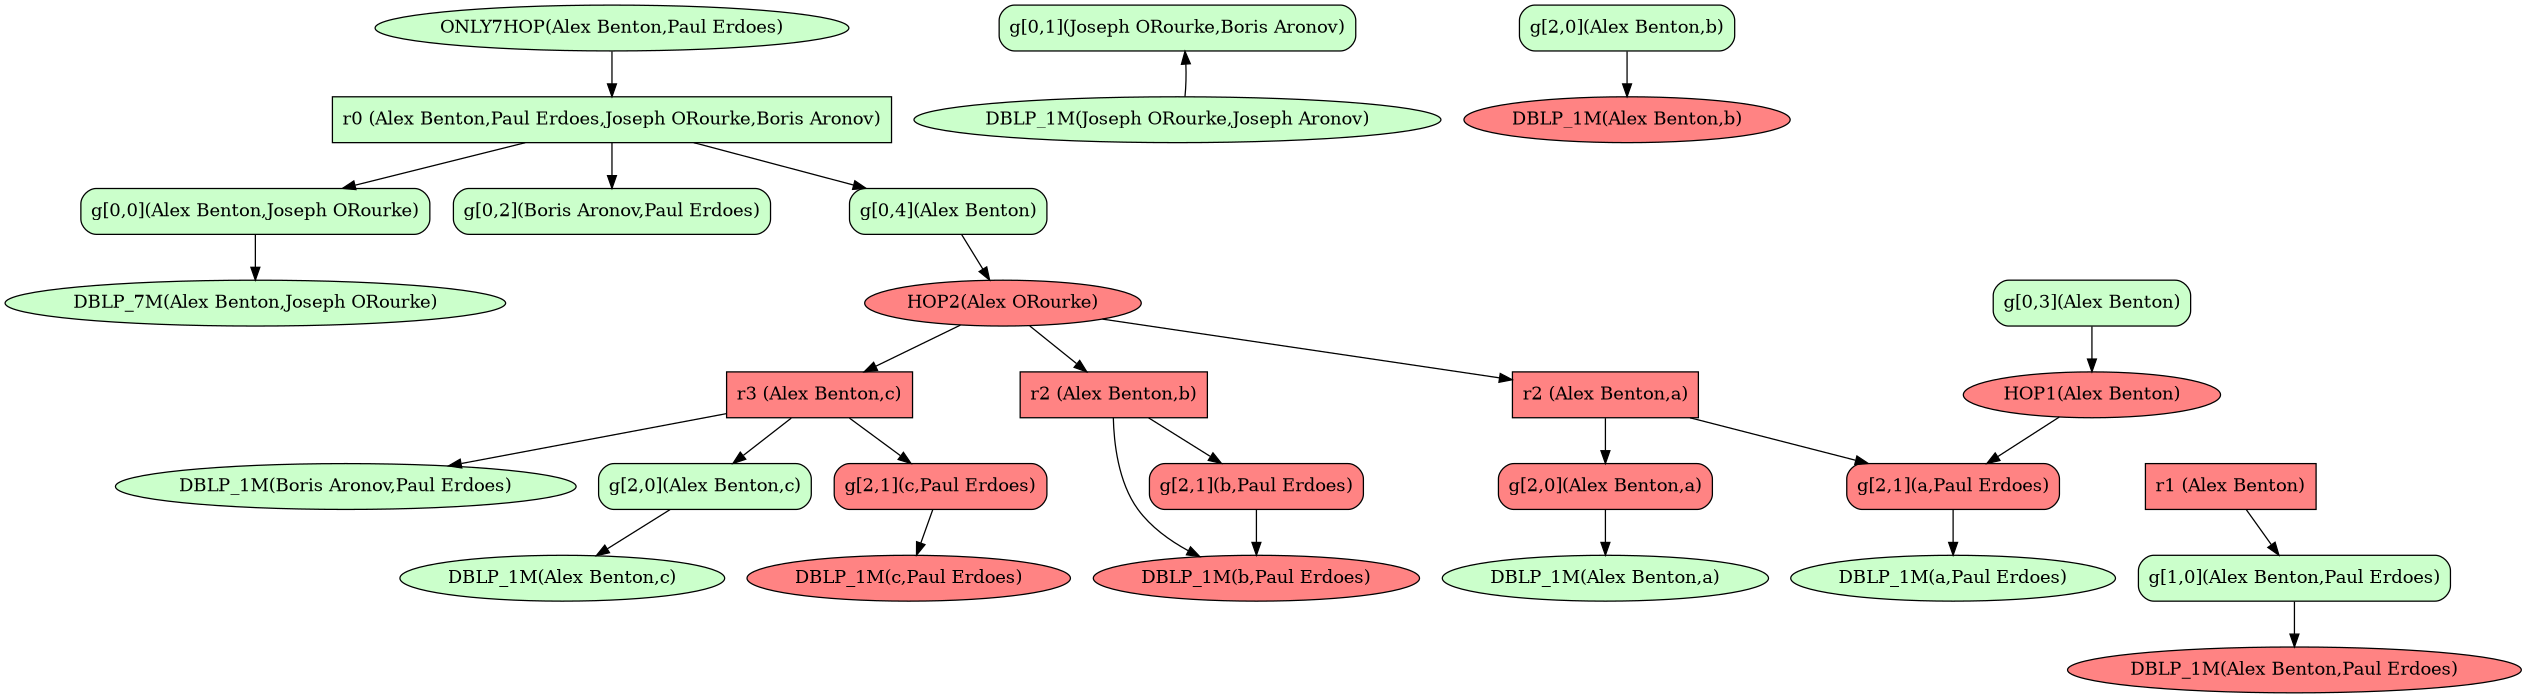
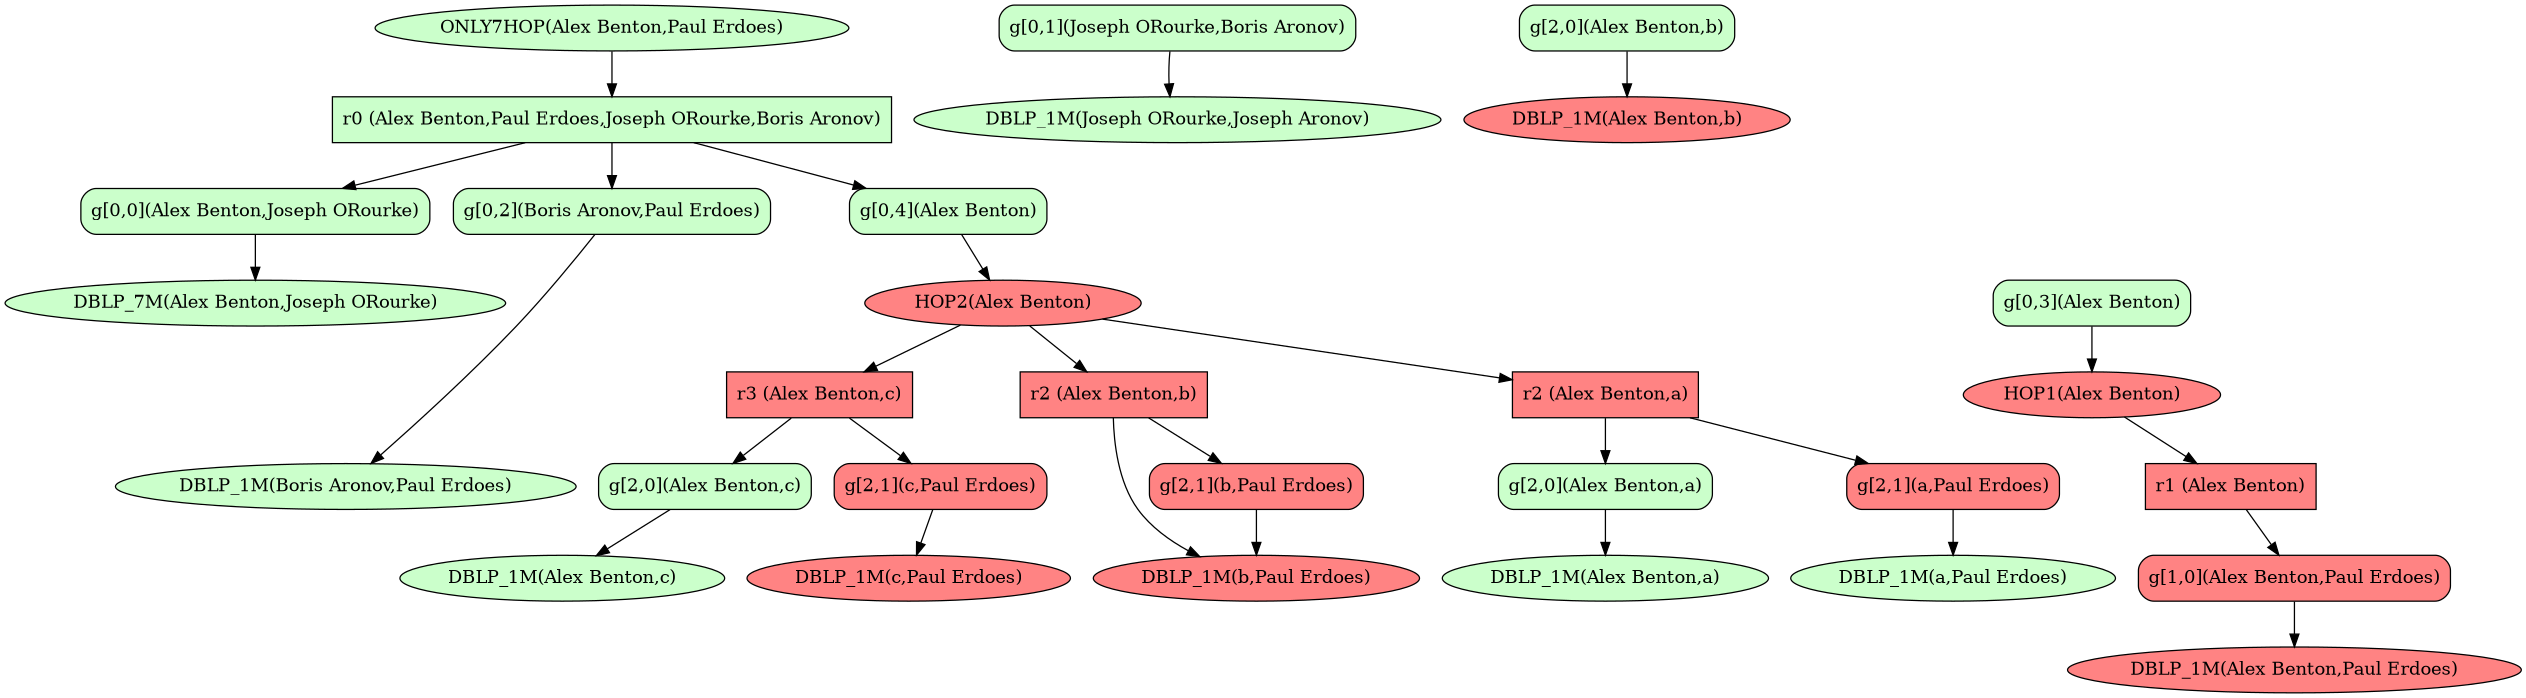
edge "DBLP_1M(Joseph ORourke,Joseph Aronov)" -> "g[0,1](Joseph ORourke,Boris Aronov)": reversed
node "HOP2(Alex ORourke)": label "HOP2(Alex ORourke)" -> "HOP2(Alex Benton)"
edge "HOP1(Alex Benton)" -> "g[2,1](a,Paul Erdoes)": now "HOP1(Alex Benton)" -> "r1 (Alex Benton)"
edge "r3 (Alex Benton,c)" -> "DBLP_1M(Boris Aronov,Paul Erdoes)": now "g[0,2](Boris Aronov,Paul Erdoes)" -> "DBLP_1M(Boris Aronov,Paul Erdoes)"
node "g[2,0](Alex Benton,a)": fillcolor #ff8383 -> #cbffcb
node "g[1,0](Alex Benton,Paul Erdoes)": fillcolor #cbffcb -> #ff8383
